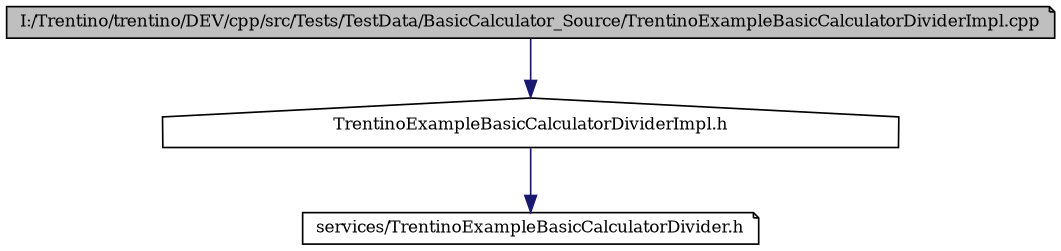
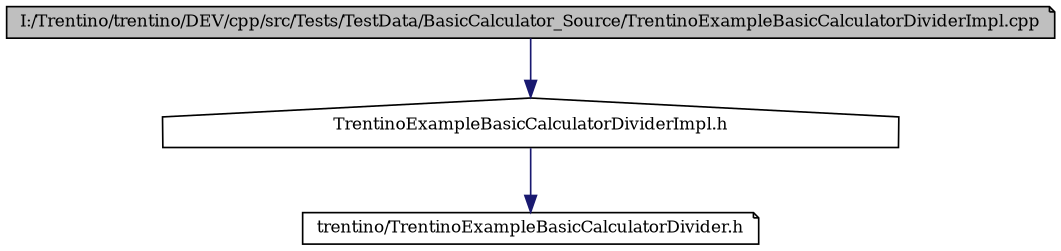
node "services/TrentinoExampleBasicCalculatorDivider.h": label "services/TrentinoExampleBasicCalculatorDivider.h" -> "trentino/TrentinoExampleBasicCalculatorDivider.h"
